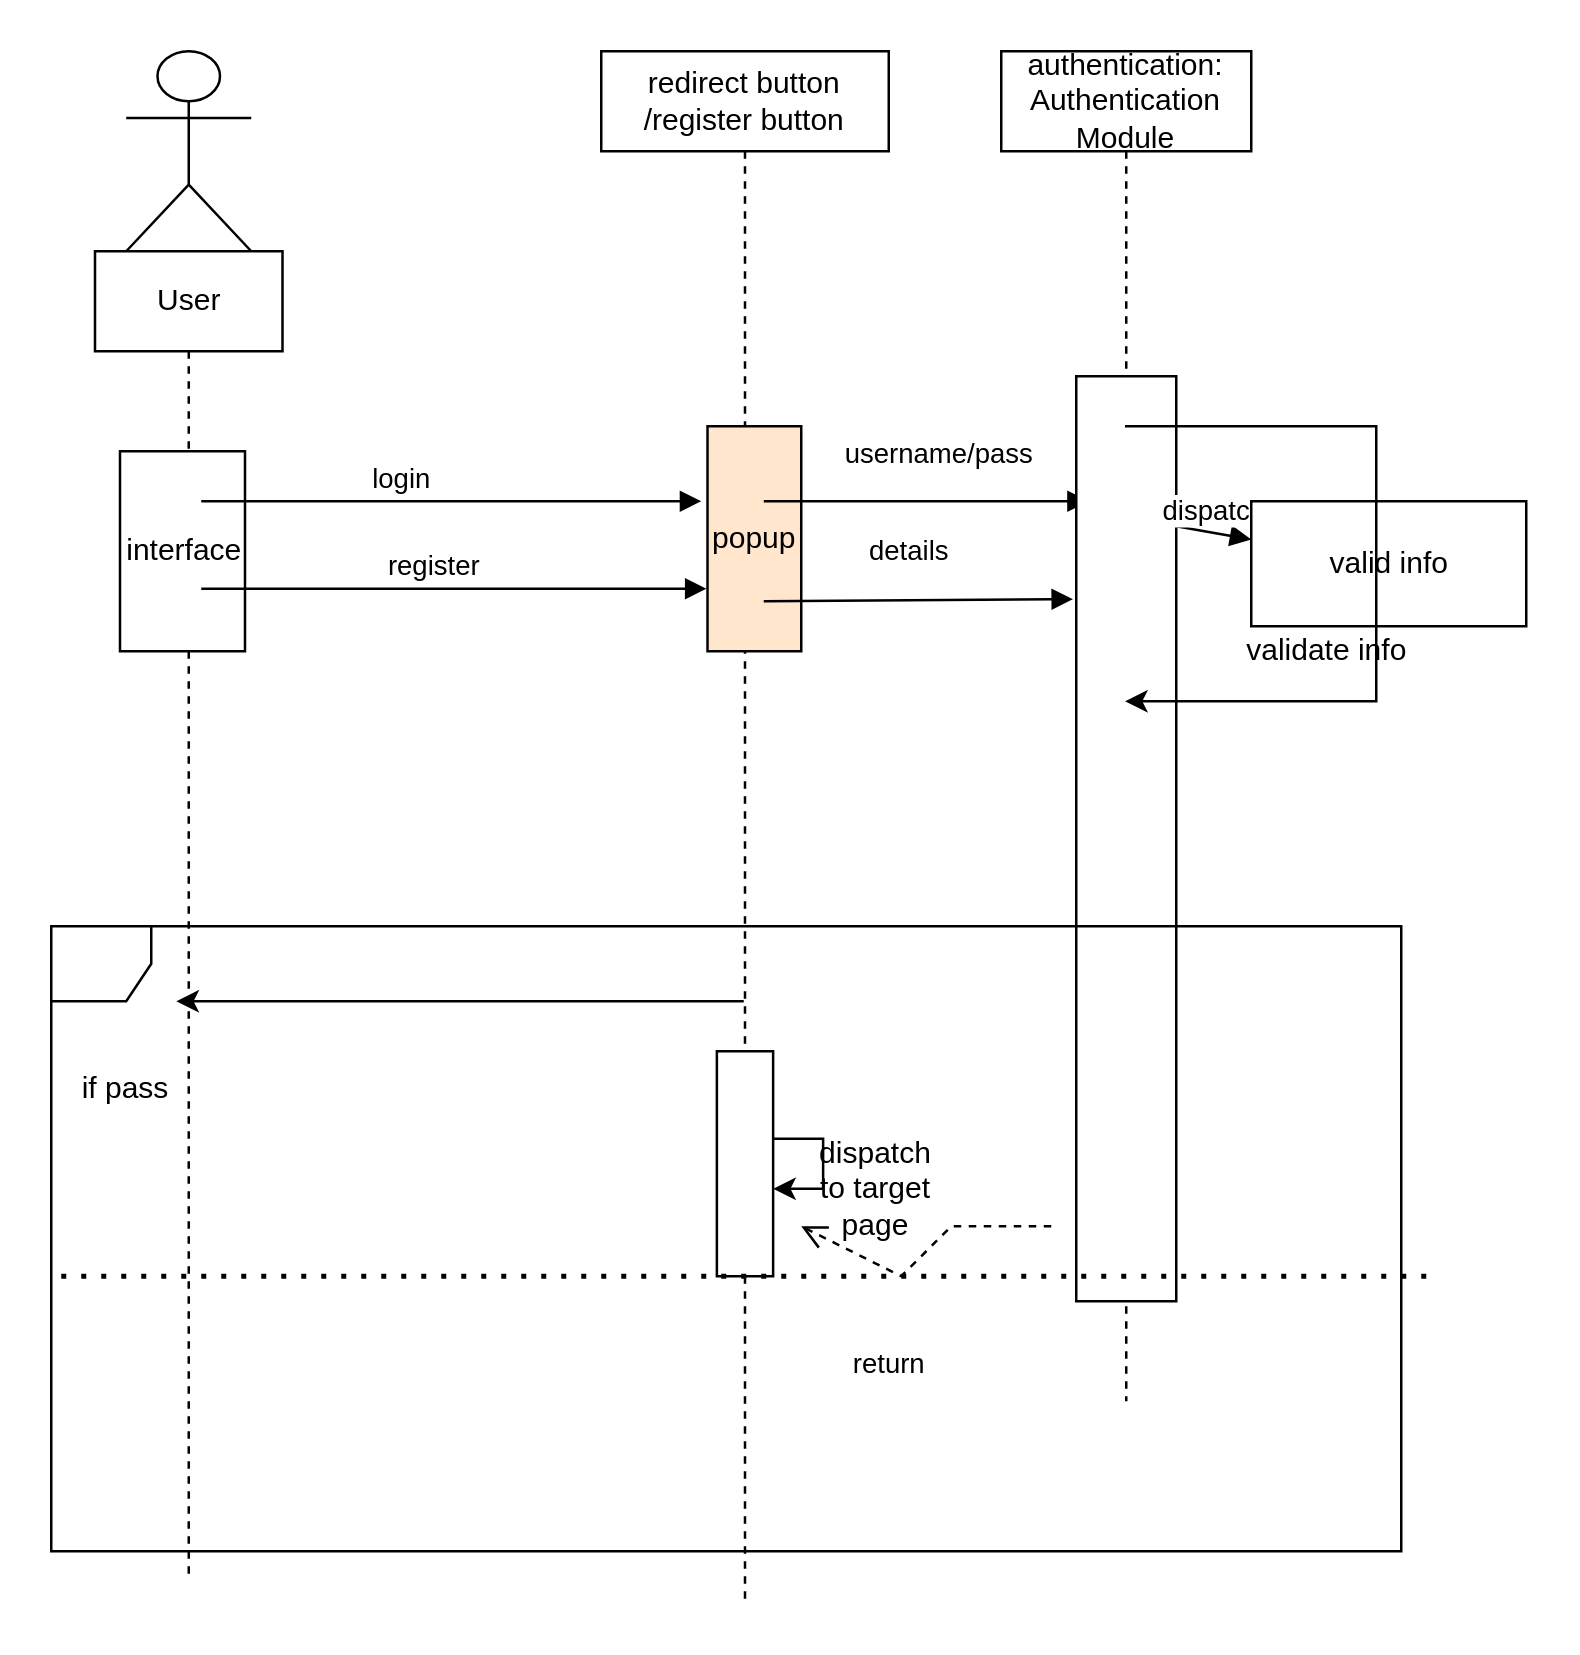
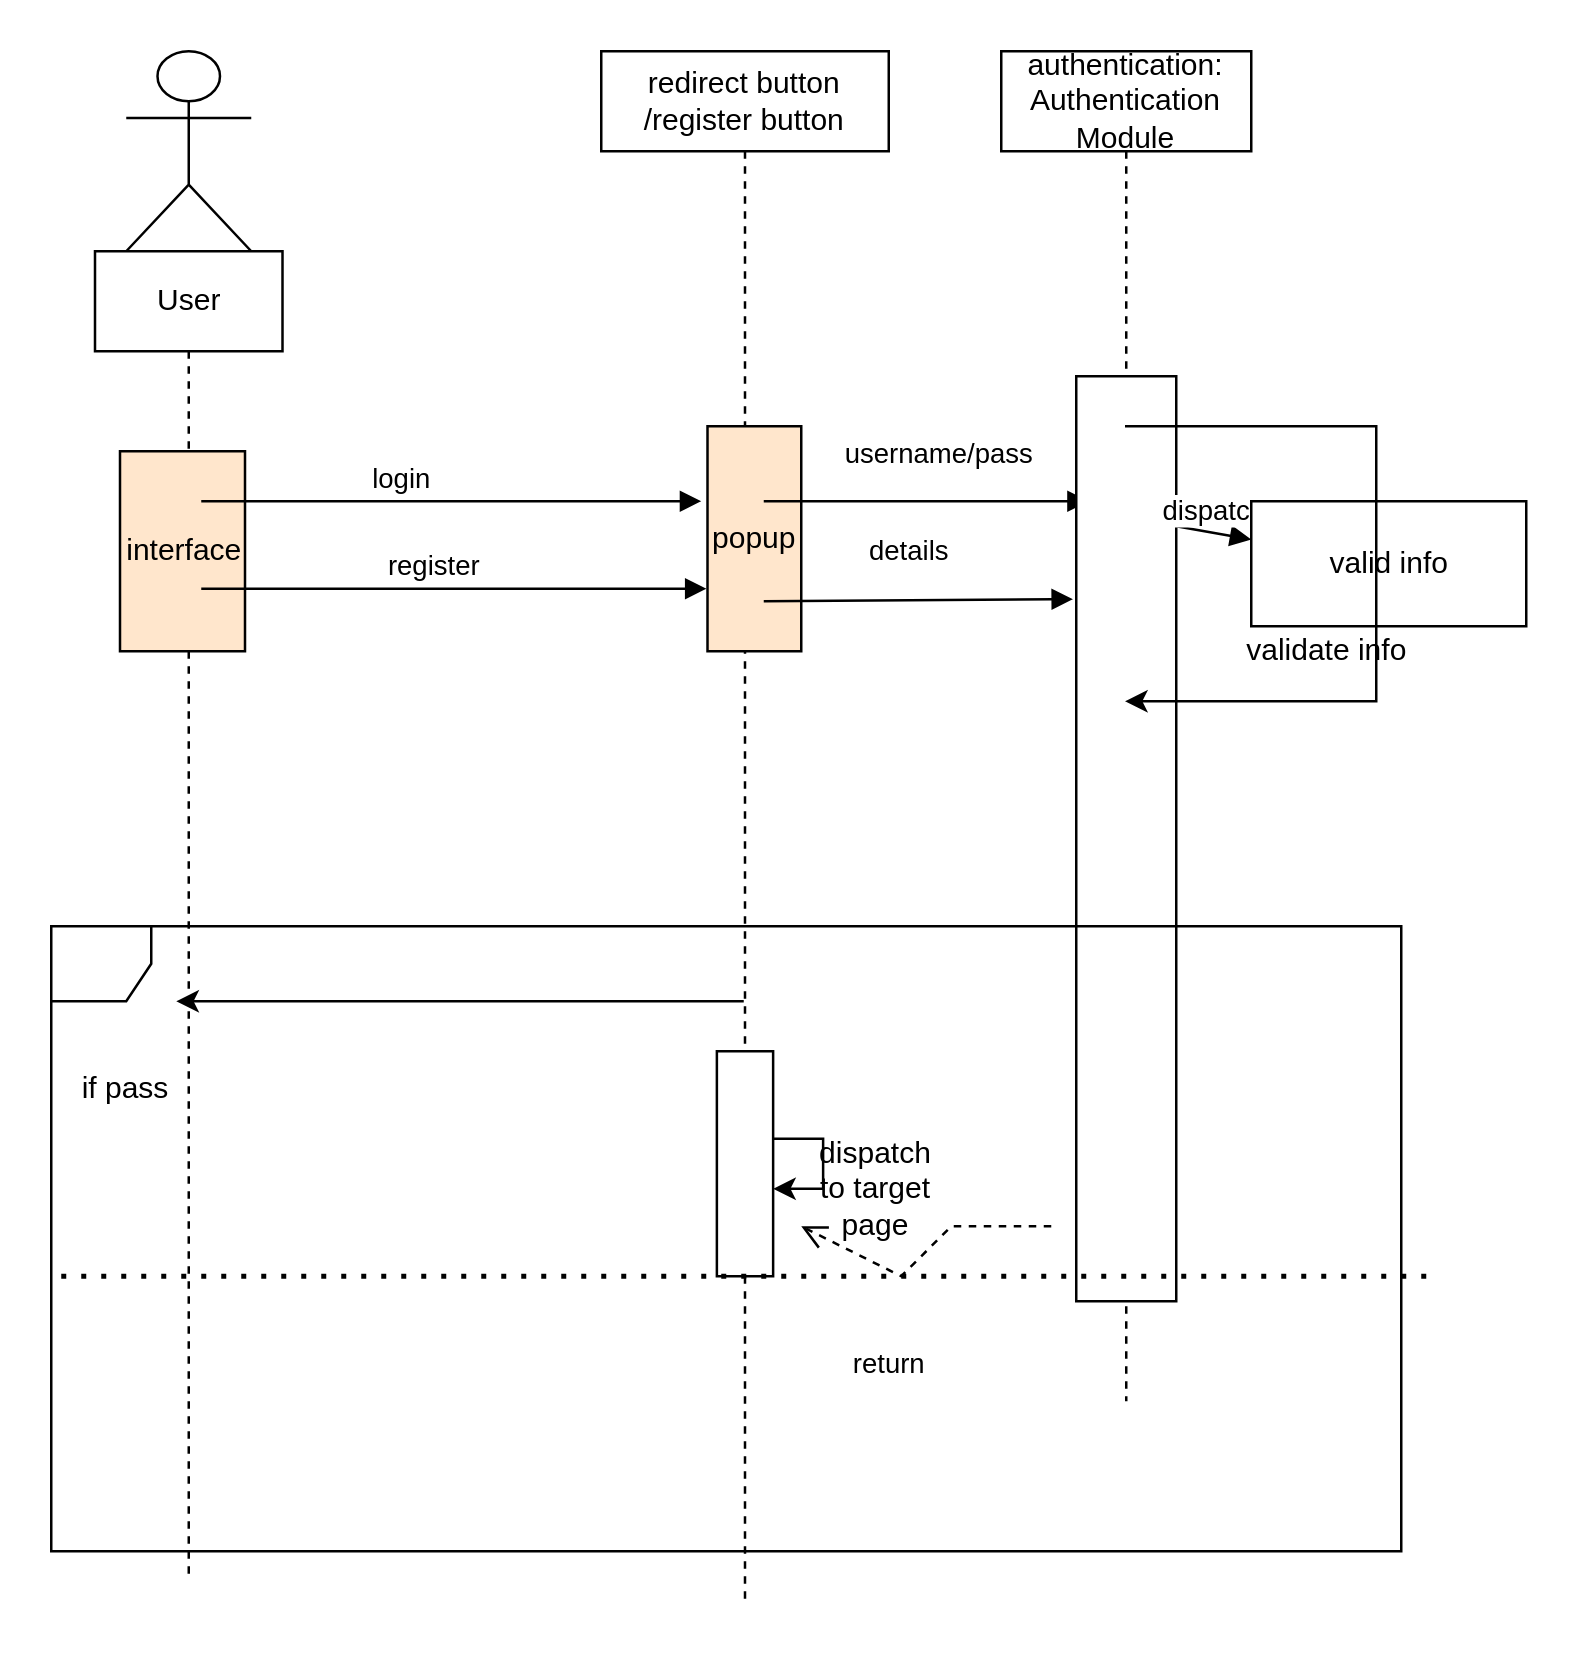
node "interface": fillcolor #ffffff -> #ffe6cc
